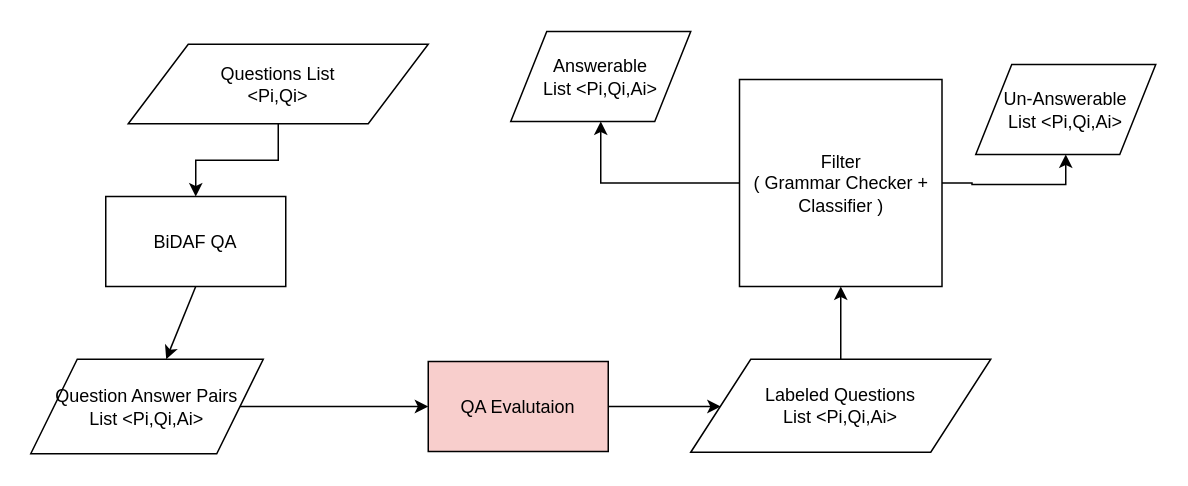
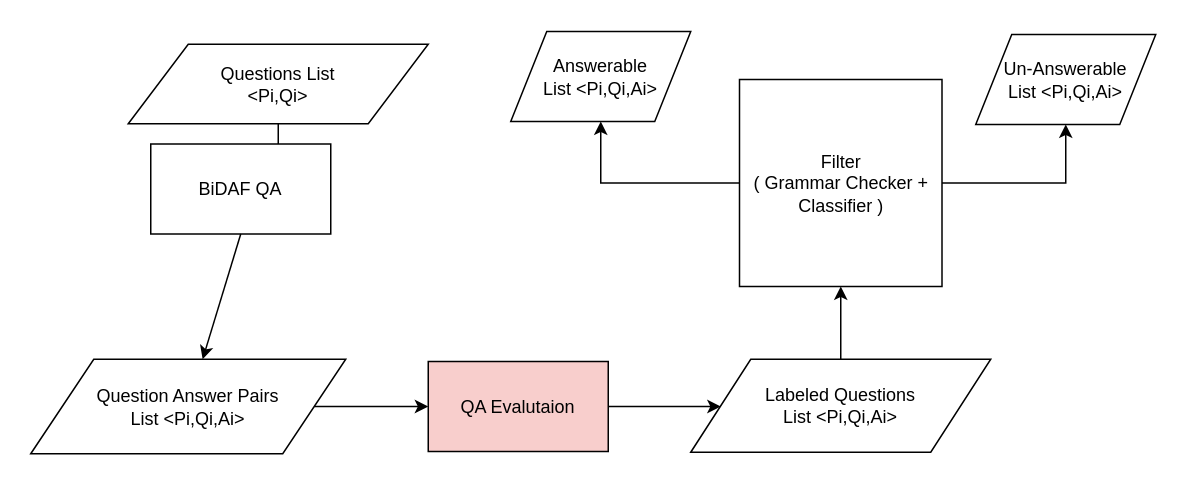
node "Un-Answerable List <Pi,Qi,Ai>": moved (1066, 110) -> (1066, 80)
node "BiDAF QA": moved (196, 242) -> (241, 189)
node "Question Answer Pairs List <Pi,Qi,Ai>": size 233x95 -> 315x95
